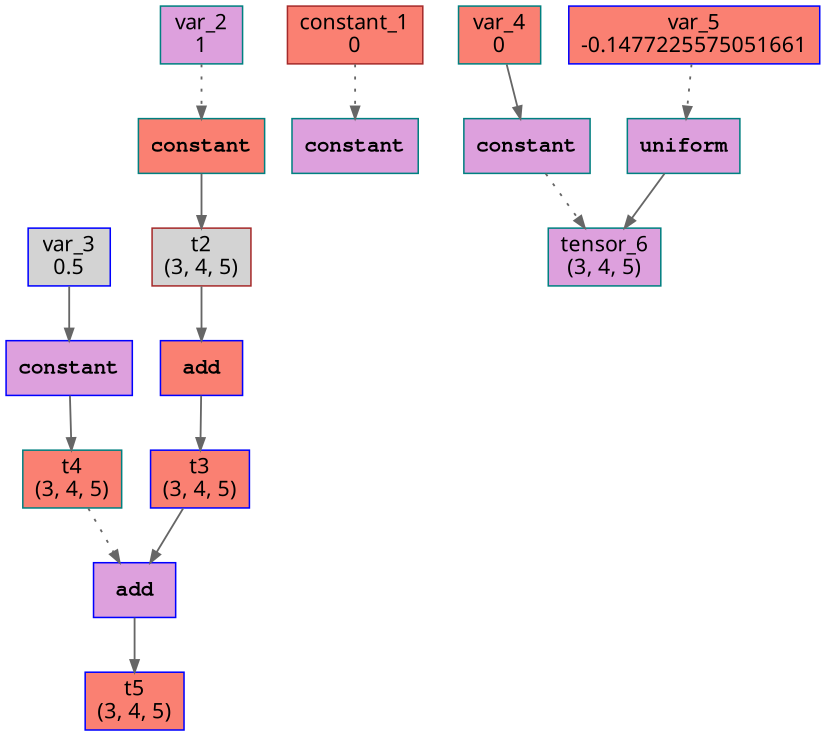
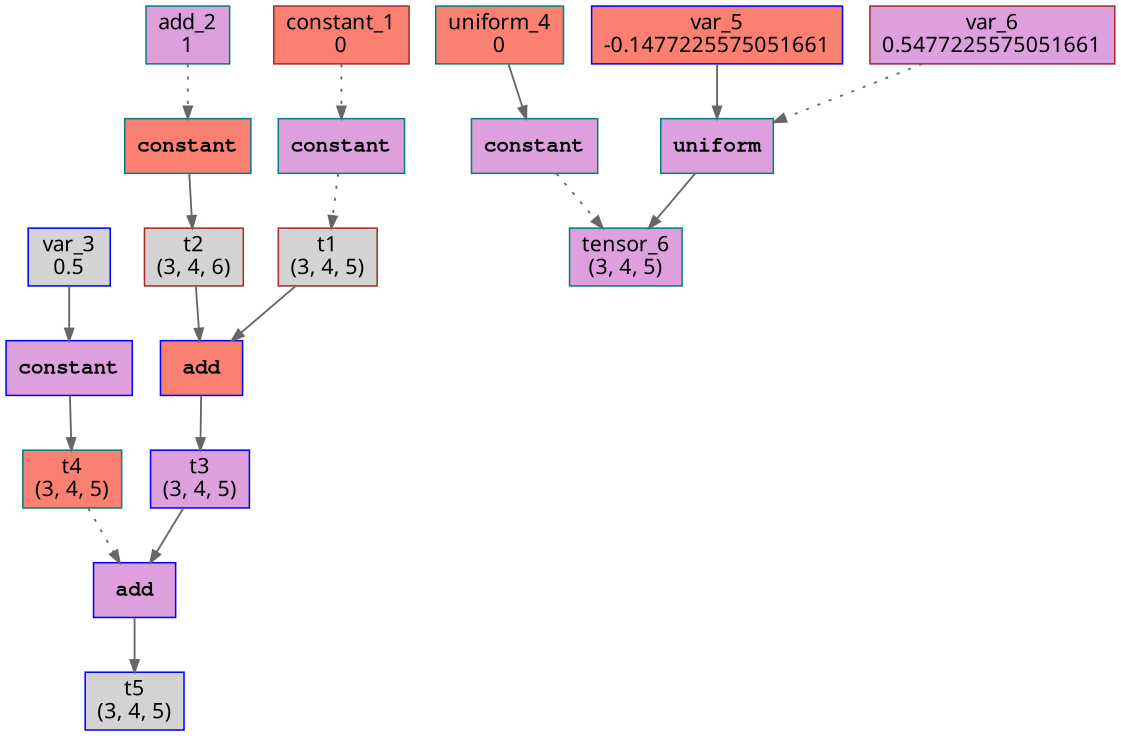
node "var_2 1": label "var_2 1" -> "add_2 1"
node "var_4 0": label "var_4 0" -> "uniform_4 0"
node "var_6 0.5477225575051661": added
edge "var_5 -0.1477225575051661" -> "uniform": style dotted -> bold
node "t2 (3, 4, 5)": label "t2 (3, 4, 5)" -> "t2 (3, 4, 6)"
node "t1 (3, 4, 5)": added
node "t3 (3, 4, 5)": fillcolor salmon -> plum
node "t5 (3, 4, 5)": fillcolor salmon -> lightgrey
